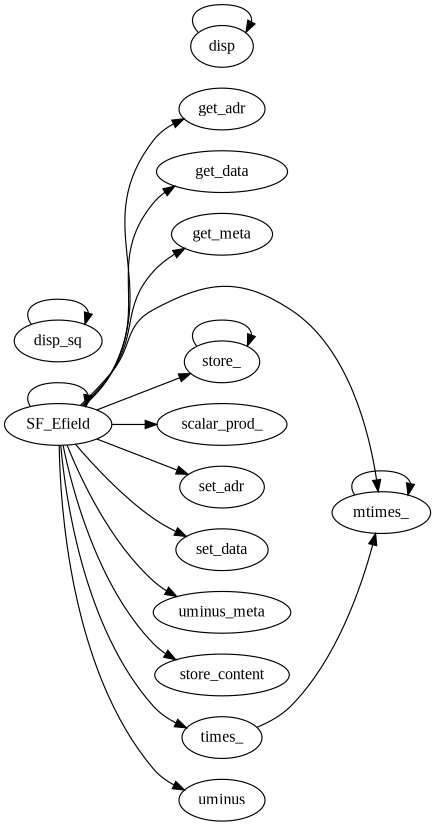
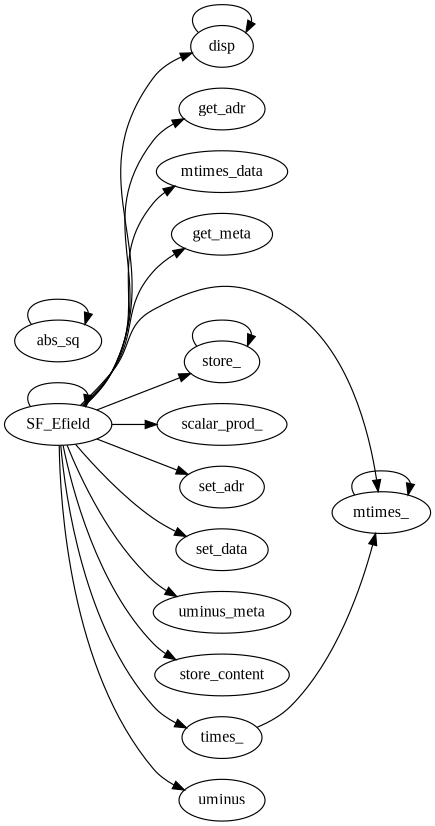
node "get_data": label "get_data" -> "mtimes_data"
edge "SF_Efield" -> "disp": added
node "disp_sq": label "disp_sq" -> "abs_sq"
